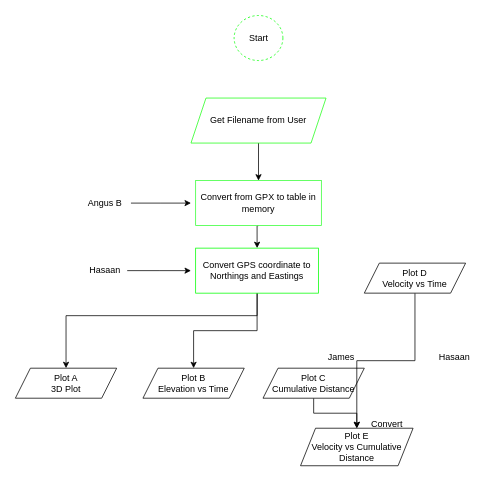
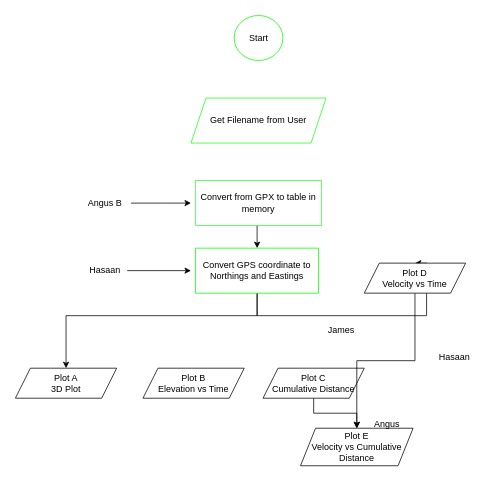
node "Start": style dashed -> solid
edge "Get Filename from User" -> "Convert from GPX to table in memory": removed
edge "Convert GPS coordinate to Northings and Eastings" -> "Plot D Velocity vs Time": added
edge "Convert GPS coordinate to Northings and Eastings" -> "Plot B Elevation vs Time": removed
node "James": moved (341, 357) -> (341, 330)
node "Convert": label "Convert" -> "Angus"
